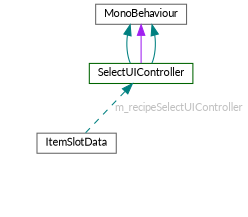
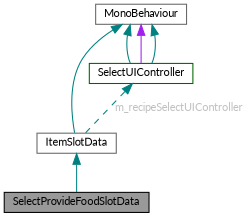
edge "ItemSlotData" -> "MonoBehaviour": added
node "SelectProvideFoodSlotData": added
